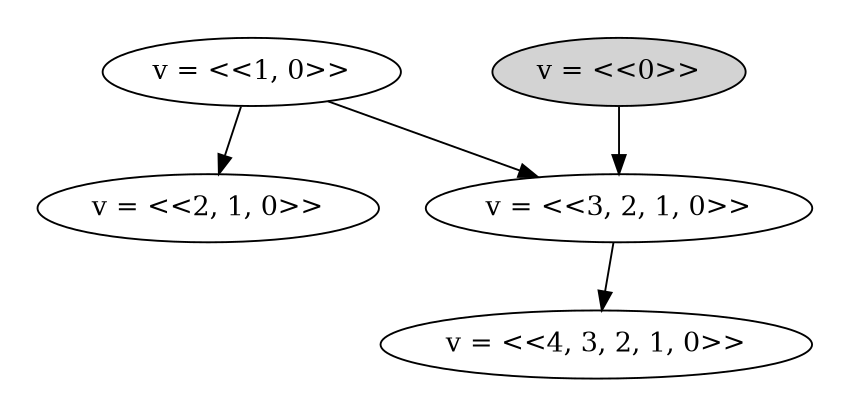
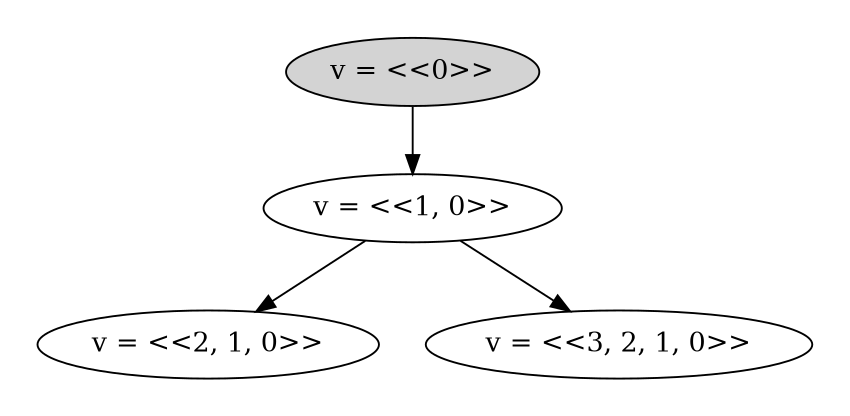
edge "v = <<0>>" -> "v = <<3, 2, 1, 0>>": now "v = <<0>>" -> "v = <<1, 0>>"
node "v = <<4, 3, 2, 1, 0>>": removed
